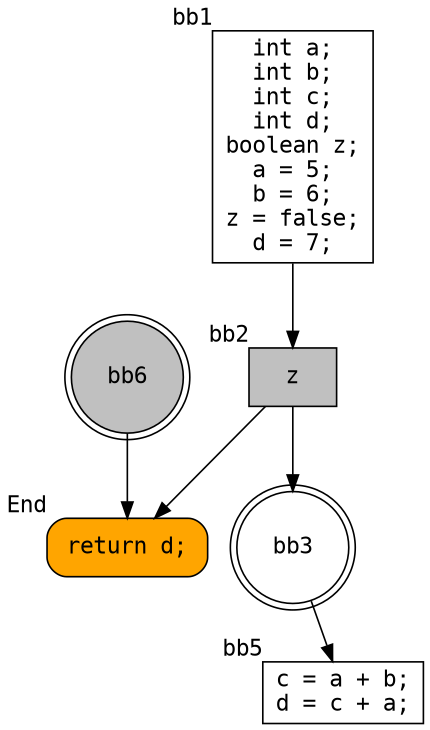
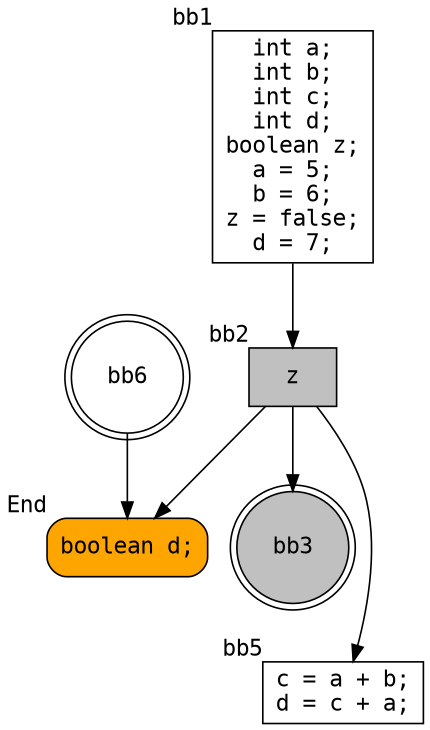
node "bb6": fillcolor gray -> white
node "return d; End": label "return d; End" -> "boolean d; End"
node "bb3": fillcolor white -> gray
edge "bb3" -> "c = a + b; d = c + a; bb5": now "z bb2" -> "c = a + b; d = c + a; bb5"
